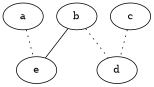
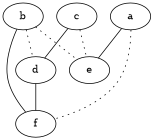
edge "a" -- "e": style dotted -> solid
edge "b" -- "e": style solid -> dotted
edge "c" -- "e": added
edge "c" -- "d": style dotted -> solid
node "f": added
